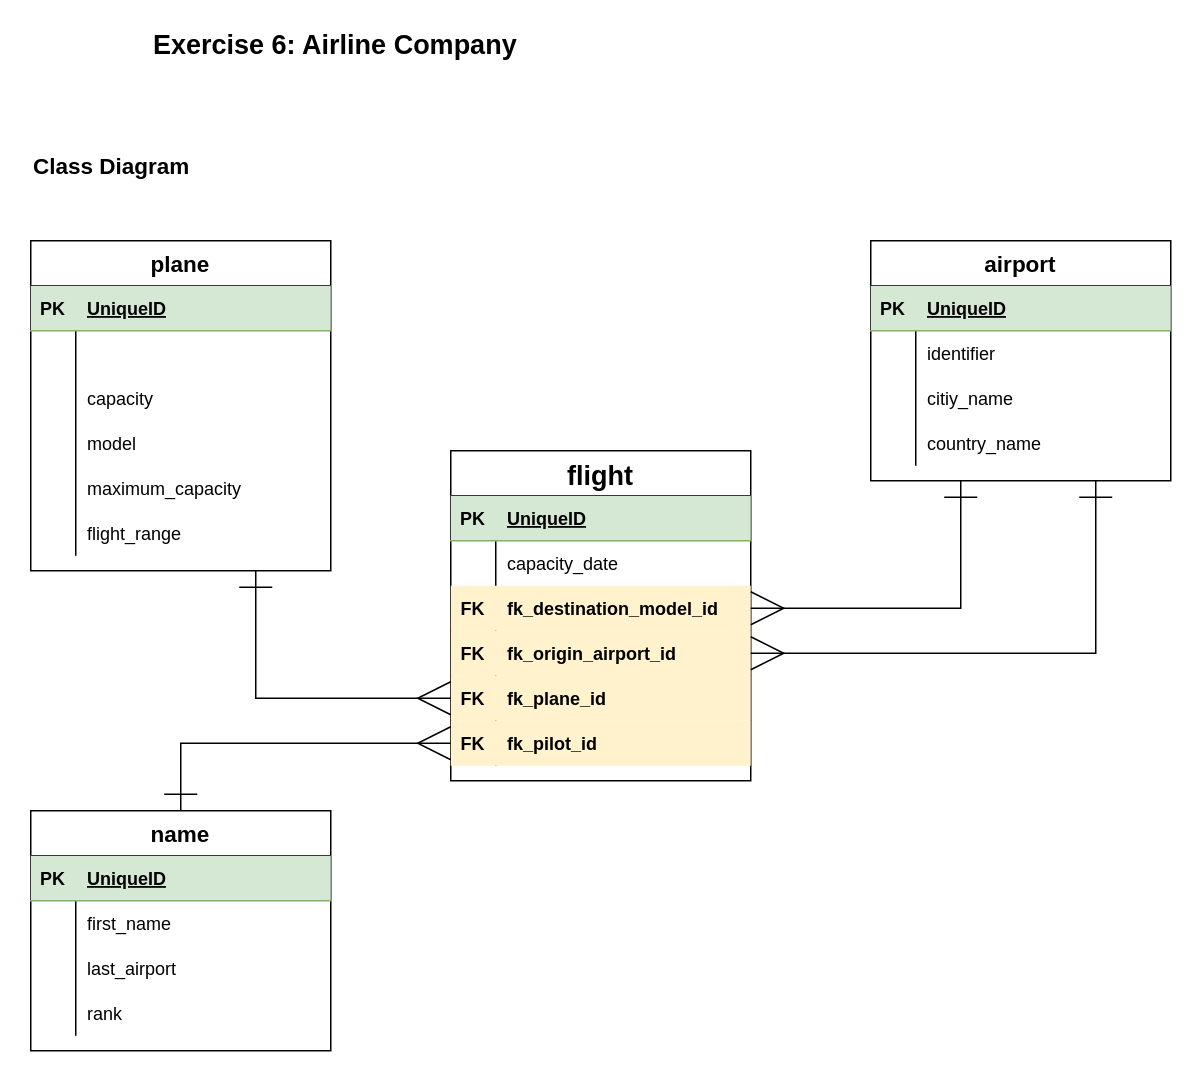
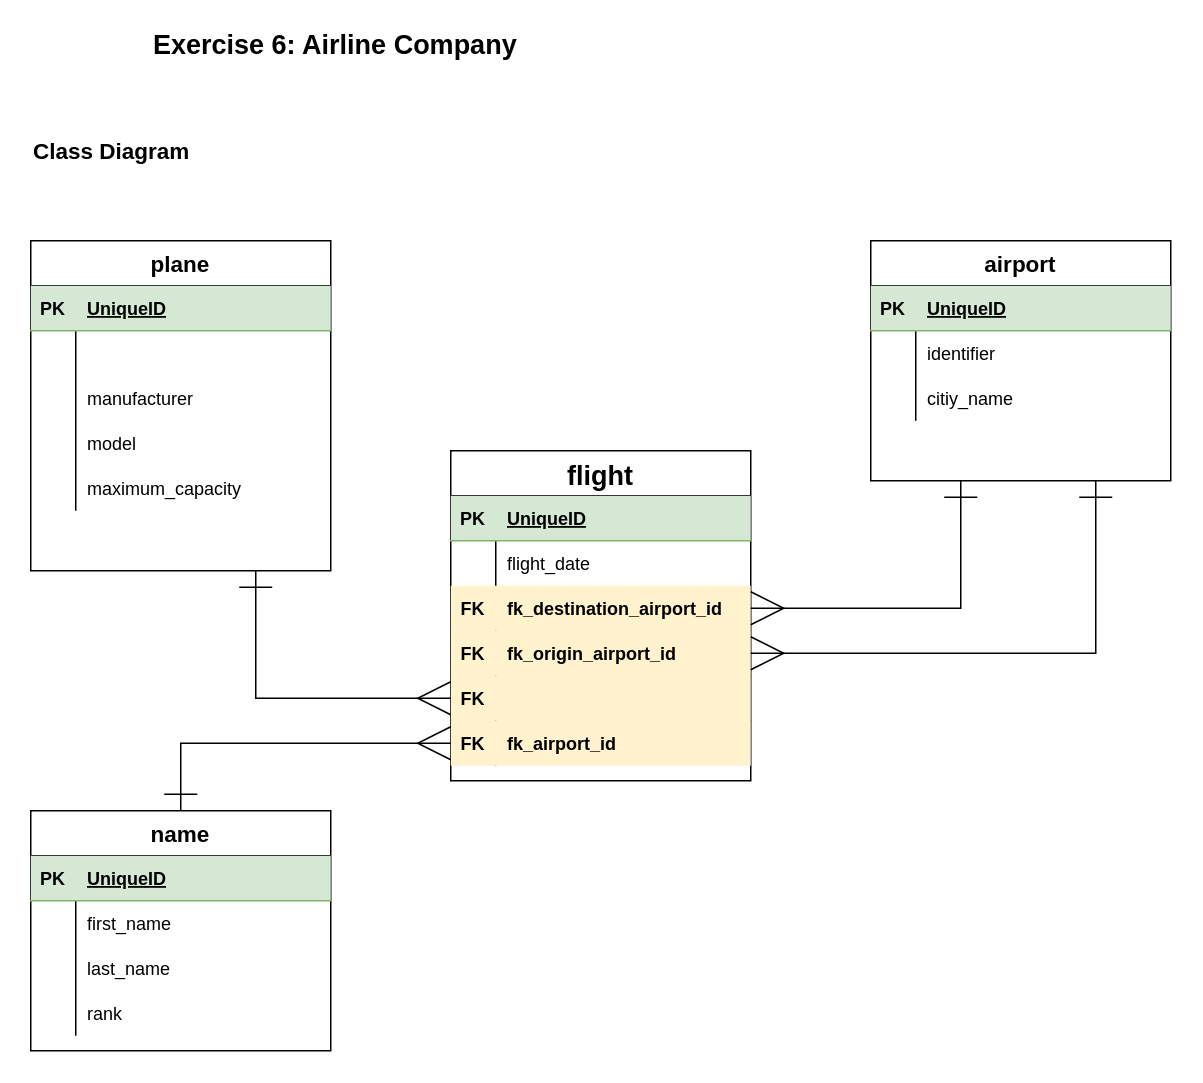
node "Class Diagram": moved (128, 166) -> (128, 151)
node "capacity": label "capacity" -> "manufacturer"
node "country_name": removed
node "flight_range": removed
node "capacity_date": label "capacity_date" -> "flight_date"
node "fk_destination_model_id": label "fk_destination_model_id" -> "fk_destination_airport_id"
node "fk_plane_id": removed
node "fk_pilot_id": label "fk_pilot_id" -> "fk_airport_id"
node "last_airport": label "last_airport" -> "last_name"
